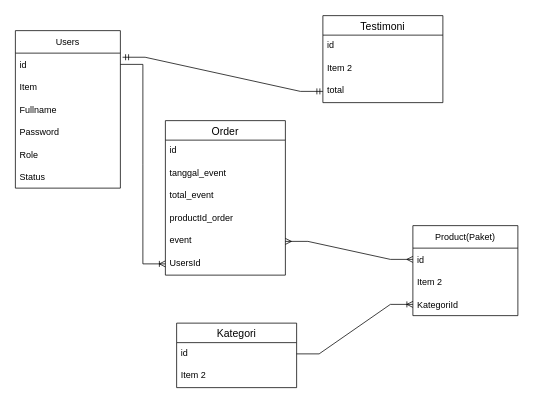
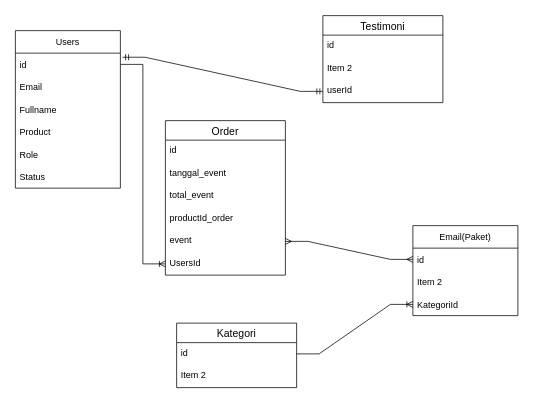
node "Item": label "Item" -> "Email"
node "total": label "total" -> "userId"
node "Password": label "Password" -> "Product"
node "Product(Paket)": label "Product(Paket)" -> "Email(Paket)"
